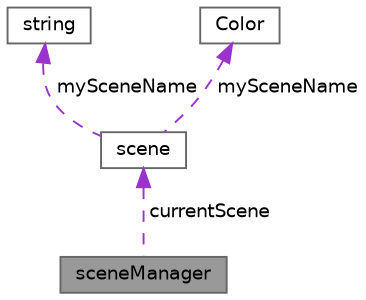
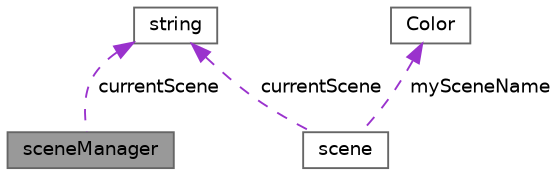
edge "scene" -> "string": label " mySceneName" -> " currentScene"
edge "sceneManager" -> "scene": now "sceneManager" -> "string"
